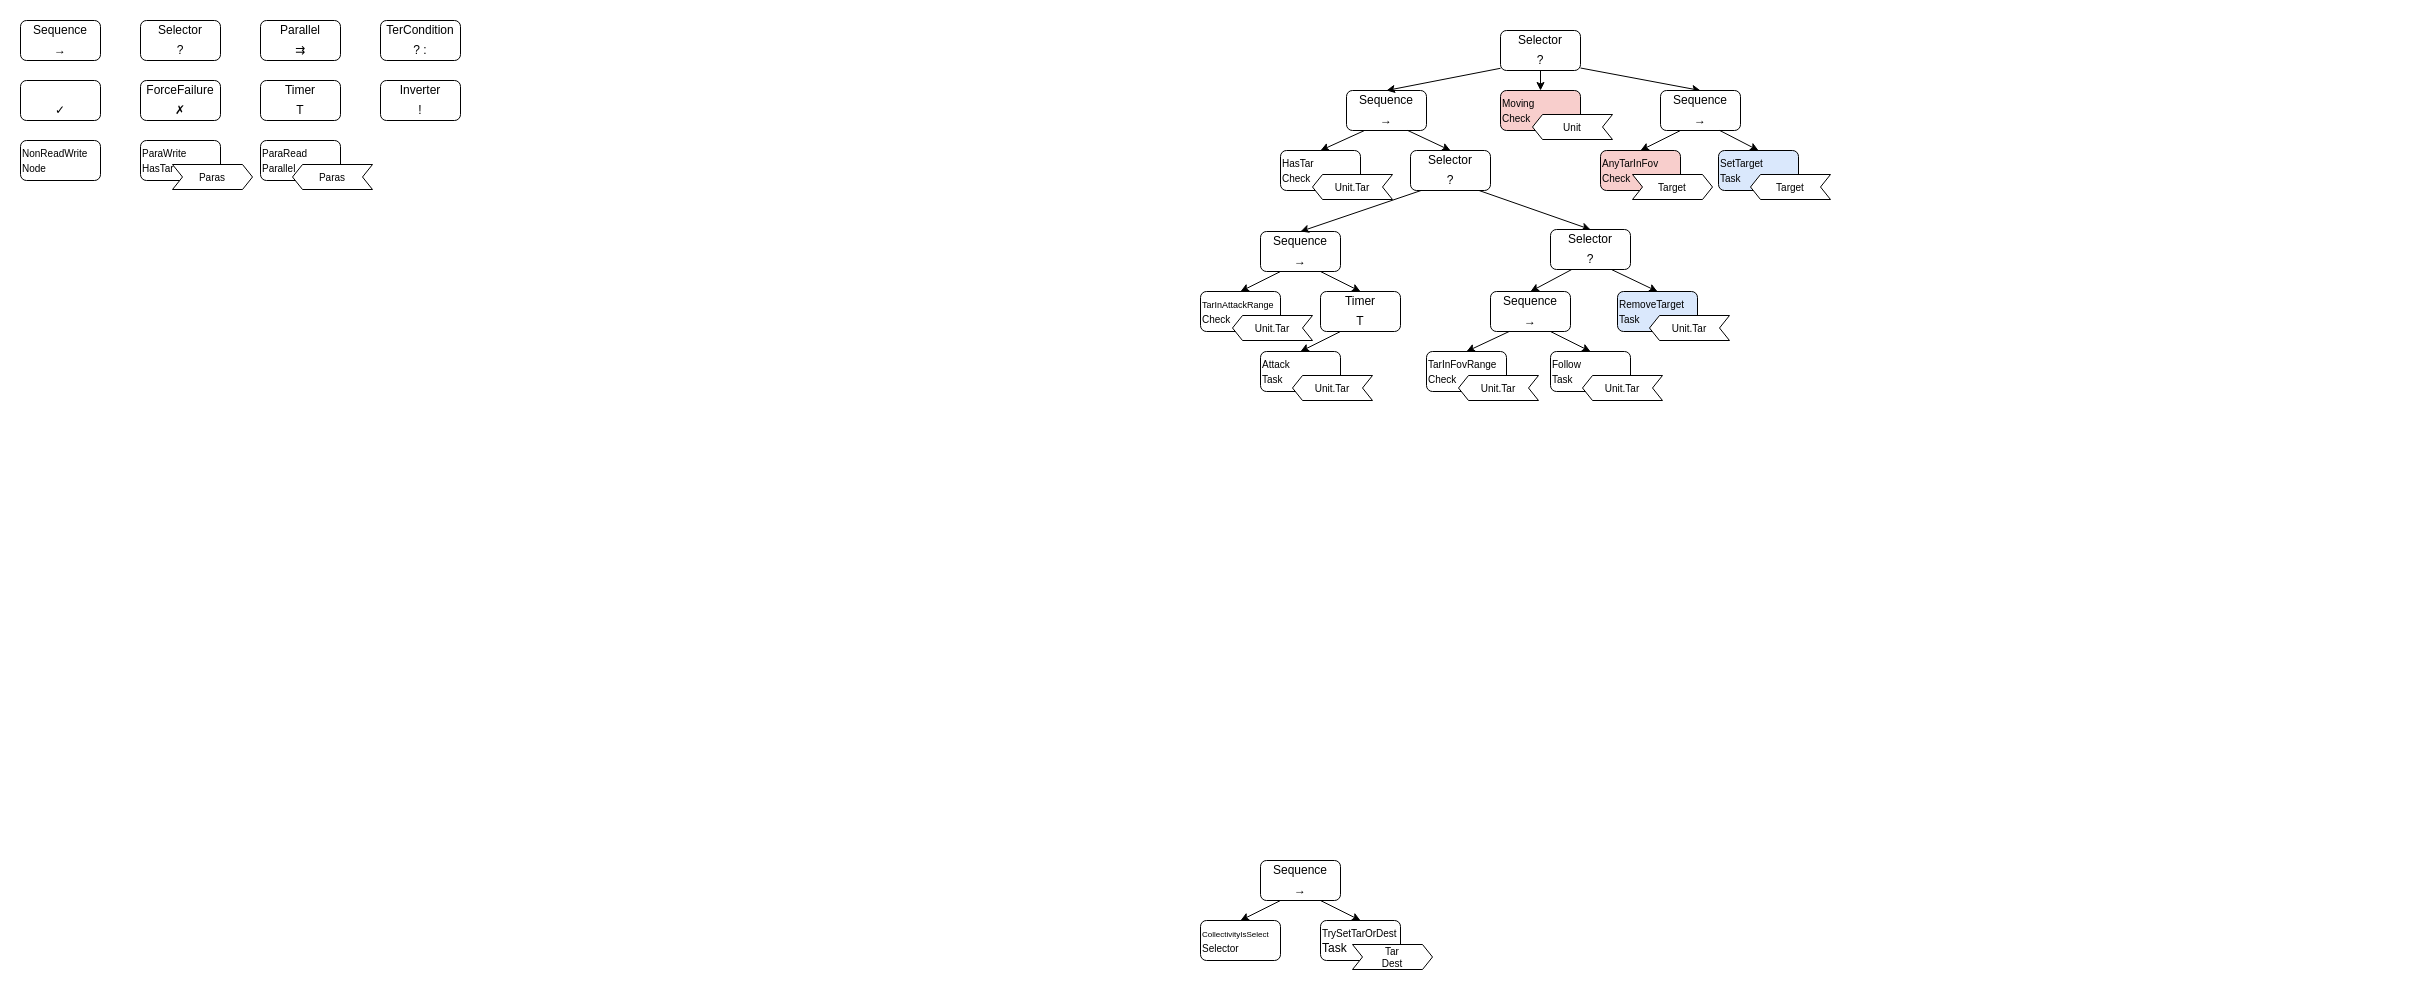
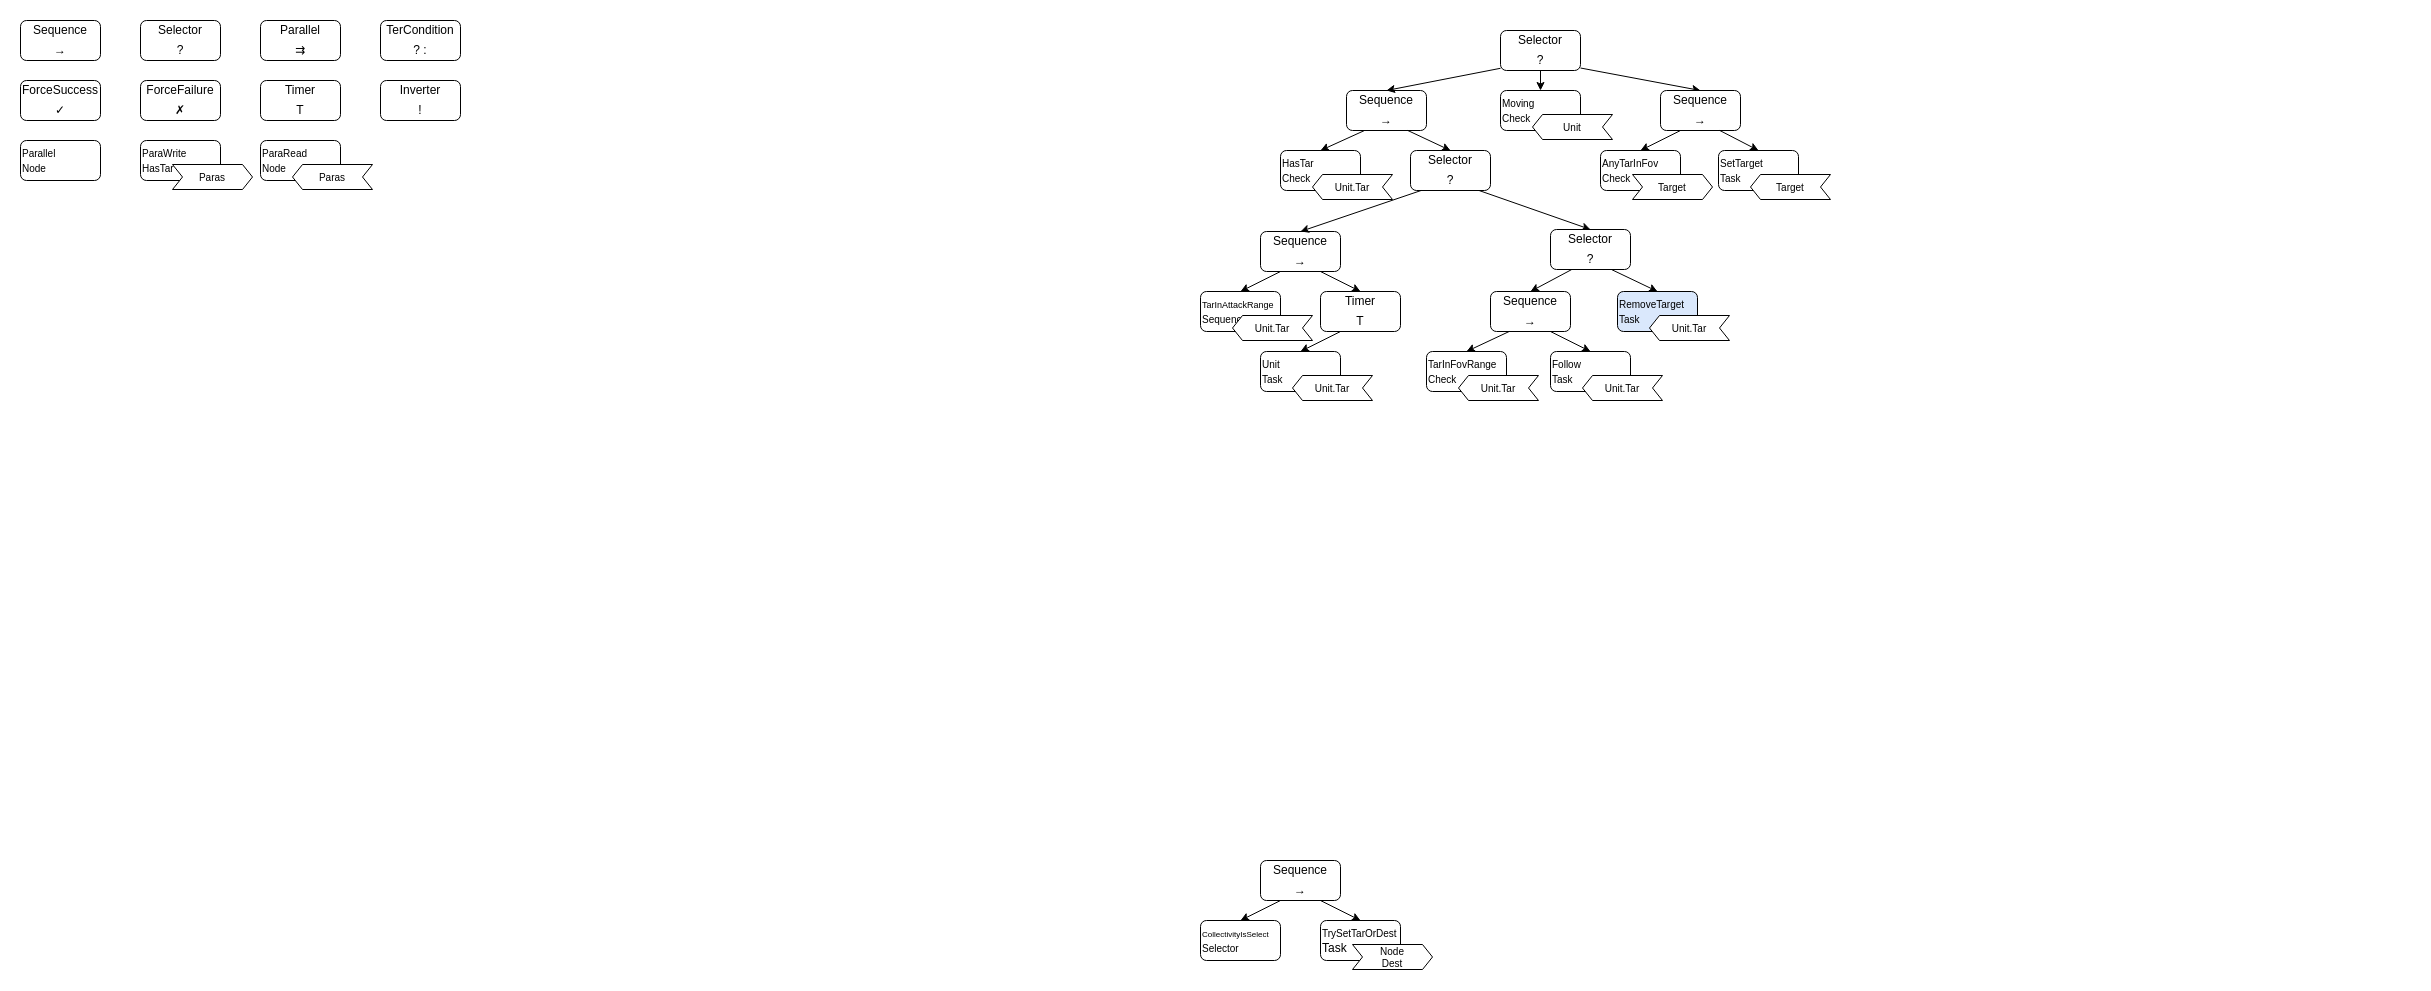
node "ForceSuccess": added
node "MovingCheck": fillcolor #f8cecc -> #ffffff
node "NonReadWrite Node": label "NonReadWrite Node" -> "Parallel Node"
node "ParaRead Parallel": label "ParaRead Parallel" -> "ParaRead Node"
node "AnyTarInFov Check": fillcolor #f8cecc -> #ffffff
node "SetTarget Task": fillcolor #dae8fc -> #ffffff
node "TarInAttackRangeCheck": label "TarInAttackRangeCheck" -> "TarInAttackRangeSequence"
node "AttackTask": label "AttackTask" -> "UnitTask"
node "Tar Dest": label "Tar Dest" -> "Node Dest"
